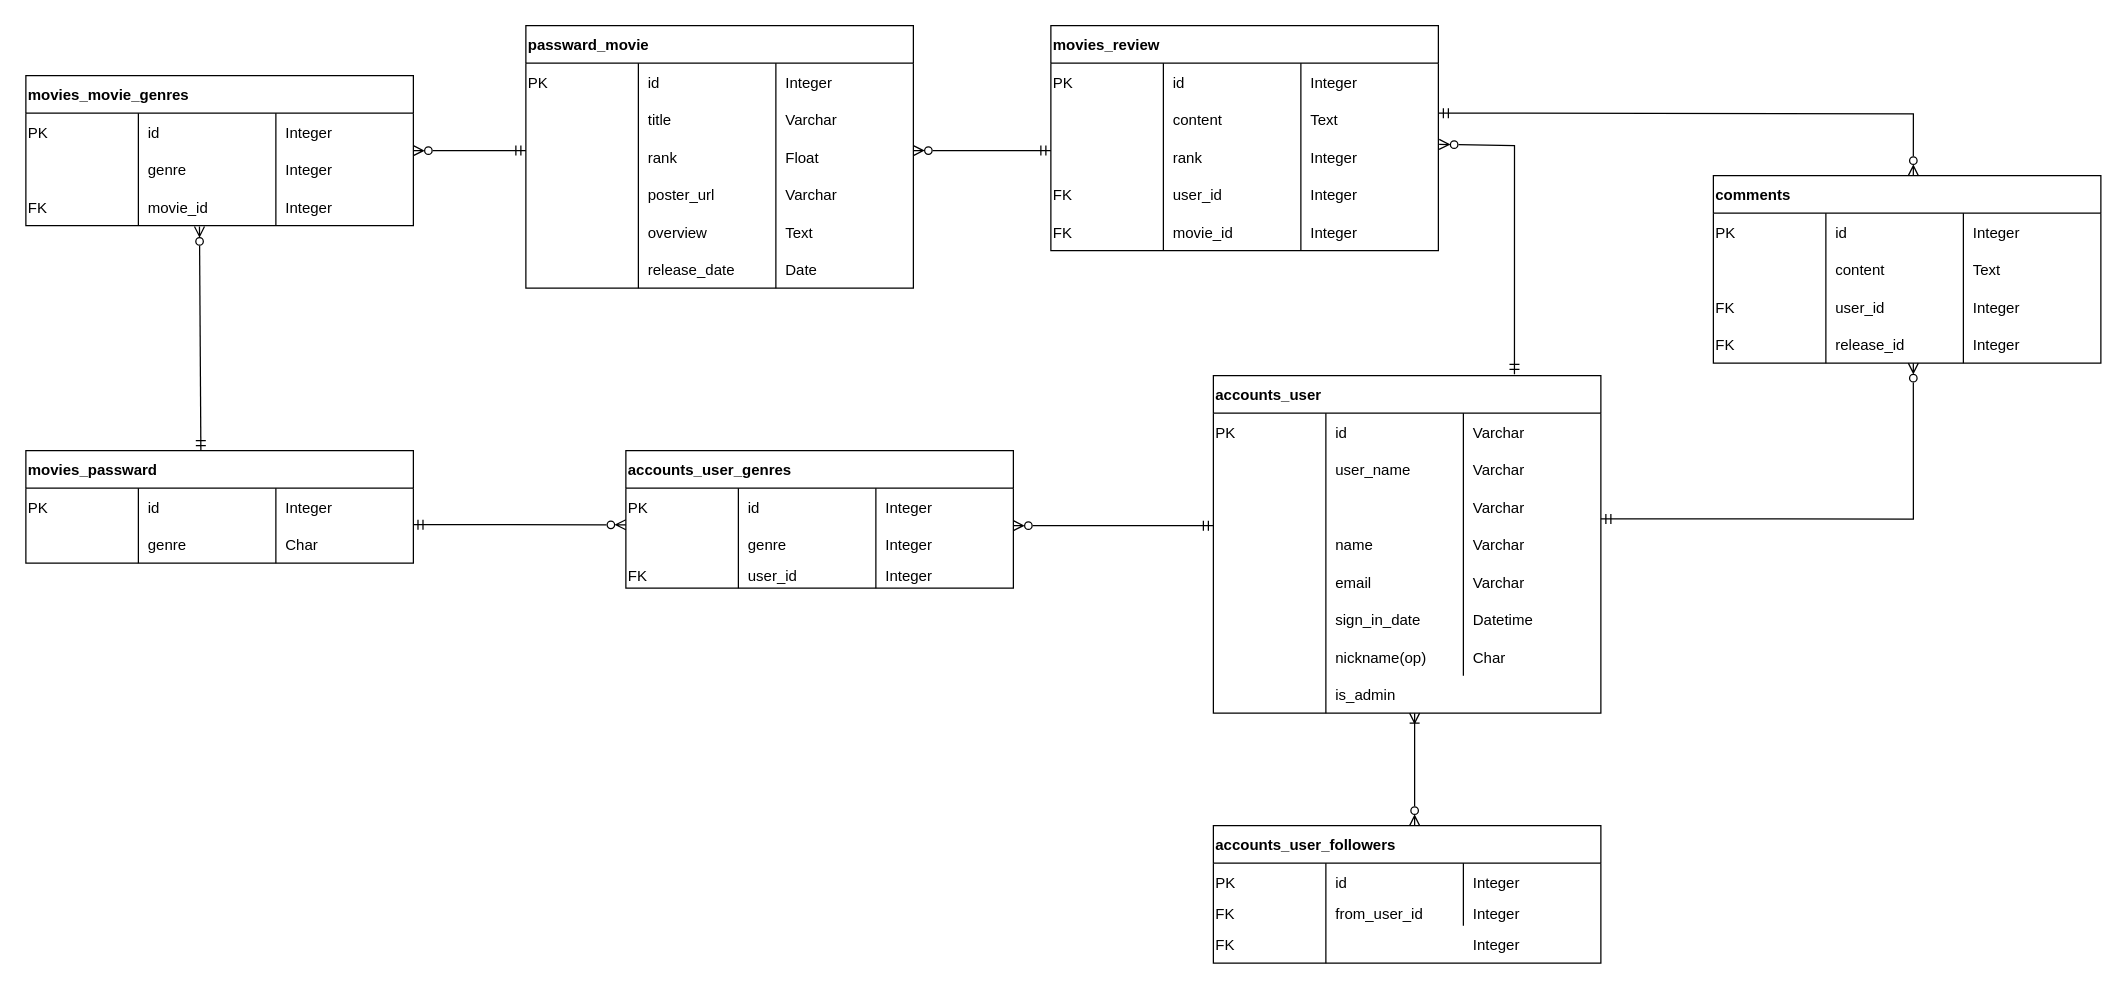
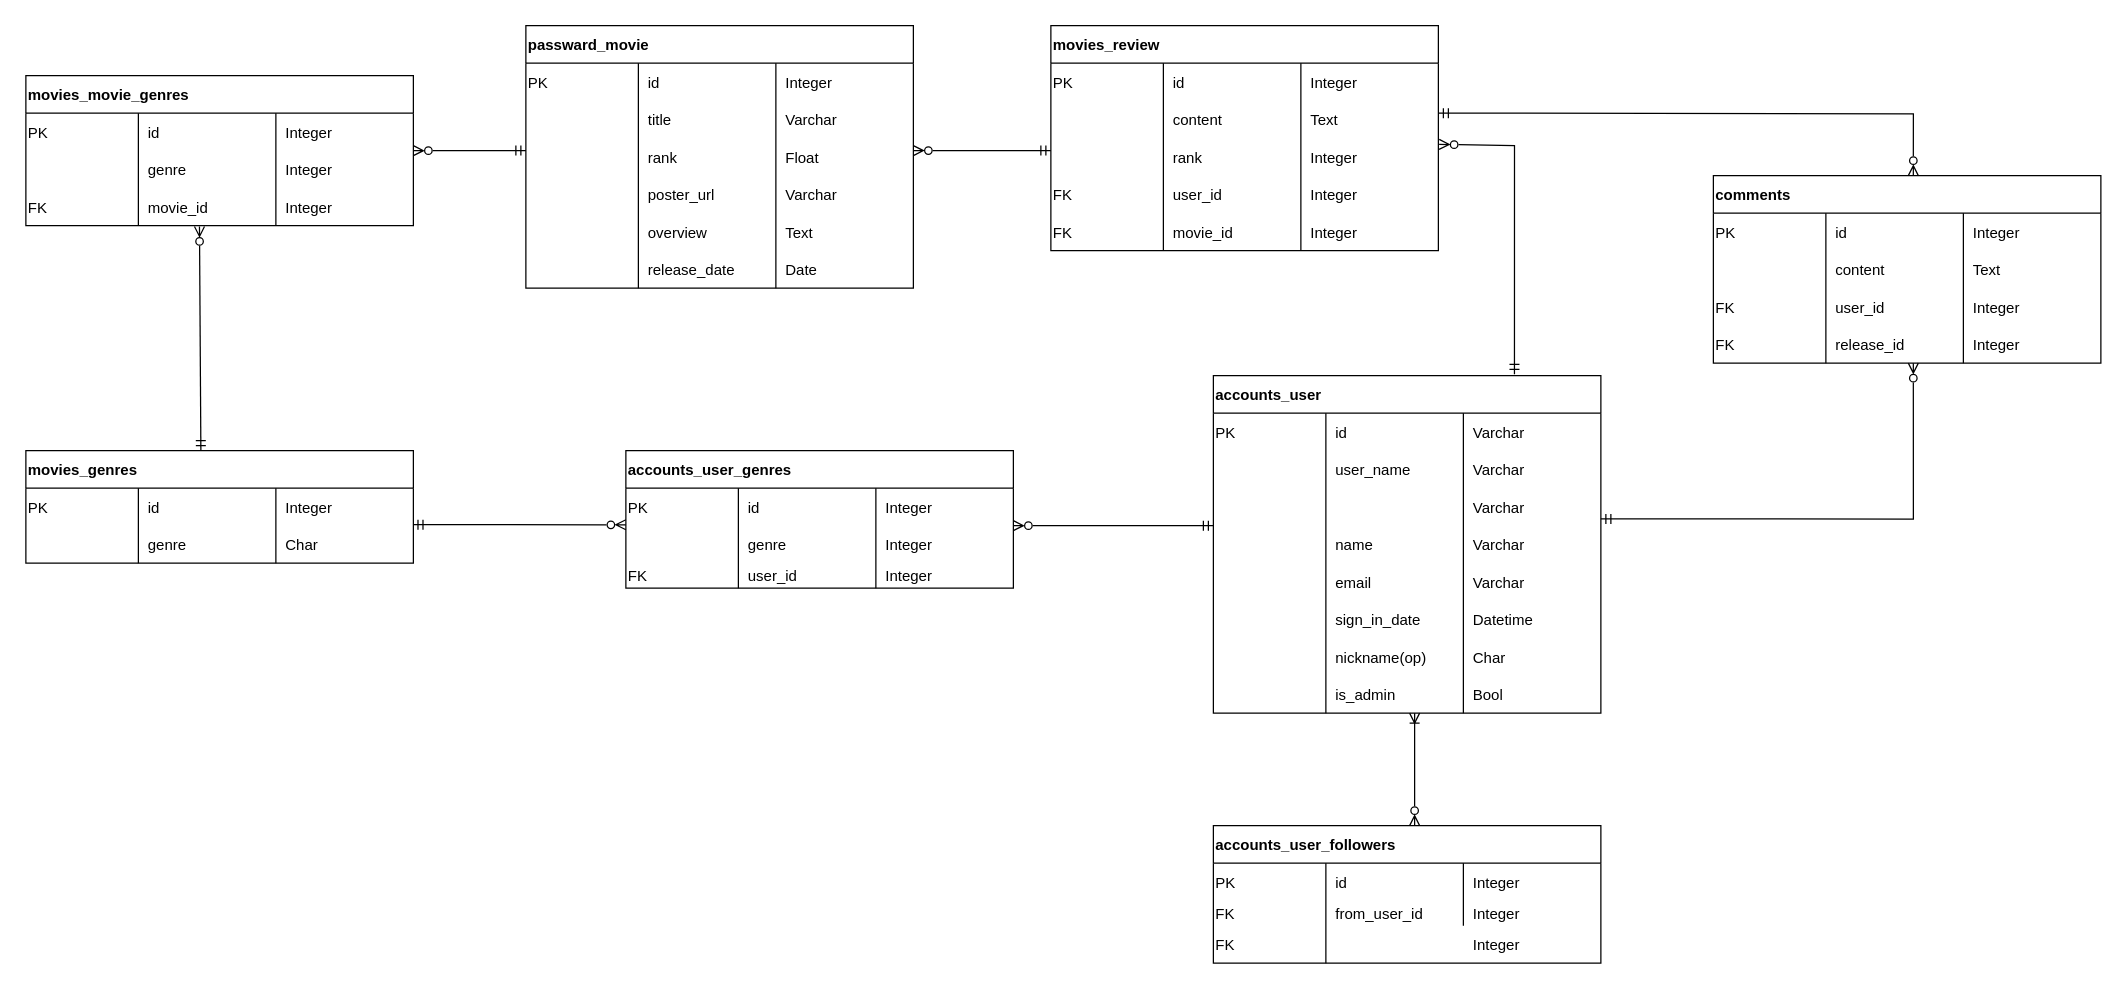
node "movies_passward": label "movies_passward" -> "movies_genres"
node "Bool": added
